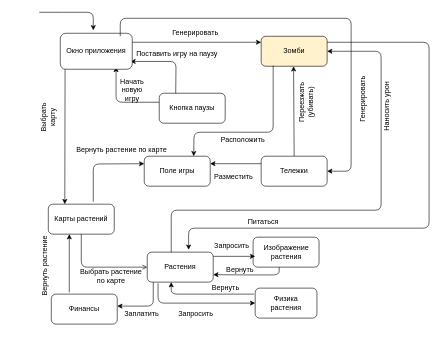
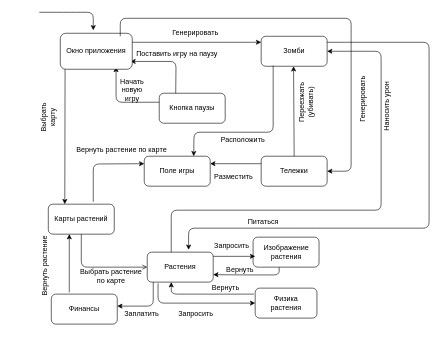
node "Зомби": fillcolor #fff2cc -> #ffffff
